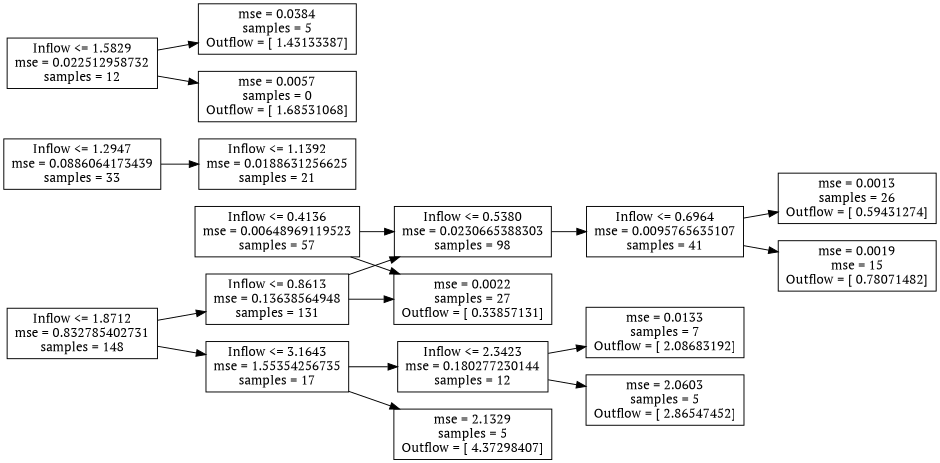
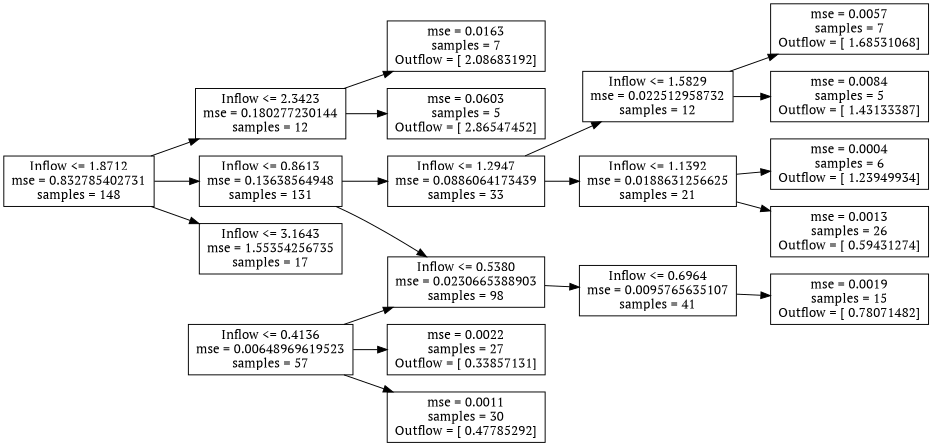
node "mse = 0.0384 samples = 5 Outflow = [ 1.43133387]": label "mse = 0.0384 samples = 5 Outflow = [ 1.43133387]" -> "mse = 0.0084 samples = 5 Outflow = [ 1.43133387]"
node "mse = 0.0057 samples = 0 Outflow = [ 1.68531068]": label "mse = 0.0057 samples = 0 Outflow = [ 1.68531068]" -> "mse = 0.0057 samples = 7 Outflow = [ 1.68531068]"
edge "Inflow <= 1.2947 mse = 0.0886064173439 samples = 33" -> "Inflow <= 1.5829 mse = 0.022512958732 samples = 12": added
node "mse = 0.0004 samples = 6 Outflow = [ 1.23949934]": added
edge "Inflow <= 0.6964 mse = 0.0095765635107 samples = 41" -> "mse = 0.0013 samples = 26 Outflow = [ 0.59431274]": now "Inflow <= 1.1392 mse = 0.0188631256625 samples = 21" -> "mse = 0.0013 samples = 26 Outflow = [ 0.59431274]"
node "Inflow <= 0.4136 mse = 0.00648969119523 samples = 57": label "Inflow <= 0.4136 mse = 0.00648969119523 samples = 57" -> "Inflow <= 0.4136 mse = 0.00648969619523 samples = 57"
node "Inflow <= 0.5380 mse = 0.0230665388303 samples = 98": label "Inflow <= 0.5380 mse = 0.0230665388303 samples = 98" -> "Inflow <= 0.5380 mse = 0.0230665388903 samples = 98"
node "mse = 0.0019 mse = 15 Outflow = [ 0.78071482]": label "mse = 0.0019 mse = 15 Outflow = [ 0.78071482]" -> "mse = 0.0019 samples = 15 Outflow = [ 0.78071482]"
edge "Inflow <= 0.8613 mse = 0.13638564948 samples = 131" -> "mse = 0.0022 samples = 27 Outflow = [ 0.33857131]": now "Inflow <= 0.8613 mse = 0.13638564948 samples = 131" -> "Inflow <= 1.2947 mse = 0.0886064173439 samples = 33"
node "mse = 0.0133 samples = 7 Outflow = [ 2.08683192]": label "mse = 0.0133 samples = 7 Outflow = [ 2.08683192]" -> "mse = 0.0163 samples = 7 Outflow = [ 2.08683192]"
edge "Inflow <= 3.1643 mse = 1.55354256735 samples = 17" -> "Inflow <= 2.3423 mse = 0.180277230144 samples = 12": now "Inflow <= 1.8712 mse = 0.832785402731 samples = 148" -> "Inflow <= 2.3423 mse = 0.180277230144 samples = 12"
node "mse = 2.0603 samples = 5 Outflow = [ 2.86547452]": label "mse = 2.0603 samples = 5 Outflow = [ 2.86547452]" -> "mse = 0.0603 samples = 5 Outflow = [ 2.86547452]"
node "mse = 0.0011 samples = 30 Outflow = [ 0.47785292]": added
node "mse = 2.1329 samples = 5 Outflow = [ 4.37298407]": removed
